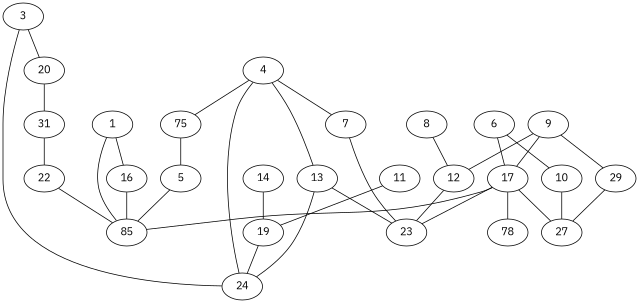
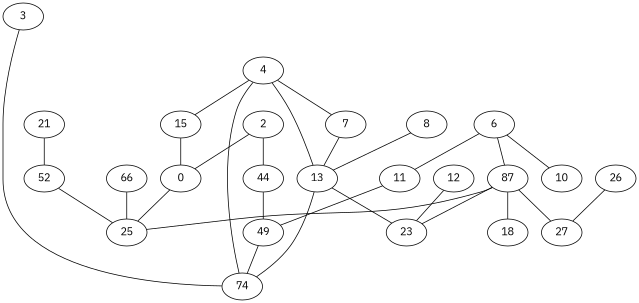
node "20": removed
node "31": label "31" -> "21"
node "1": removed
node "75": label "75" -> "15"
node "2": added
node "9": removed
edge "8" -- "12": now "8" -- "13"
edge "6" -- "11": added
node "22": label "22" -> "52"
node "16": label "16" -> "66"
node "5": label "5" -> "0"
node "14": label "14" -> "44"
node "17": label "17" -> "87"
node "29": label "29" -> "26"
edge "7" -- "23": now "7" -- "13"
edge "10" -- "27": removed
node "85": label "85" -> "25"
node "19": label "19" -> "49"
node "78": label "78" -> "18"
node "24": label "24" -> "74"
